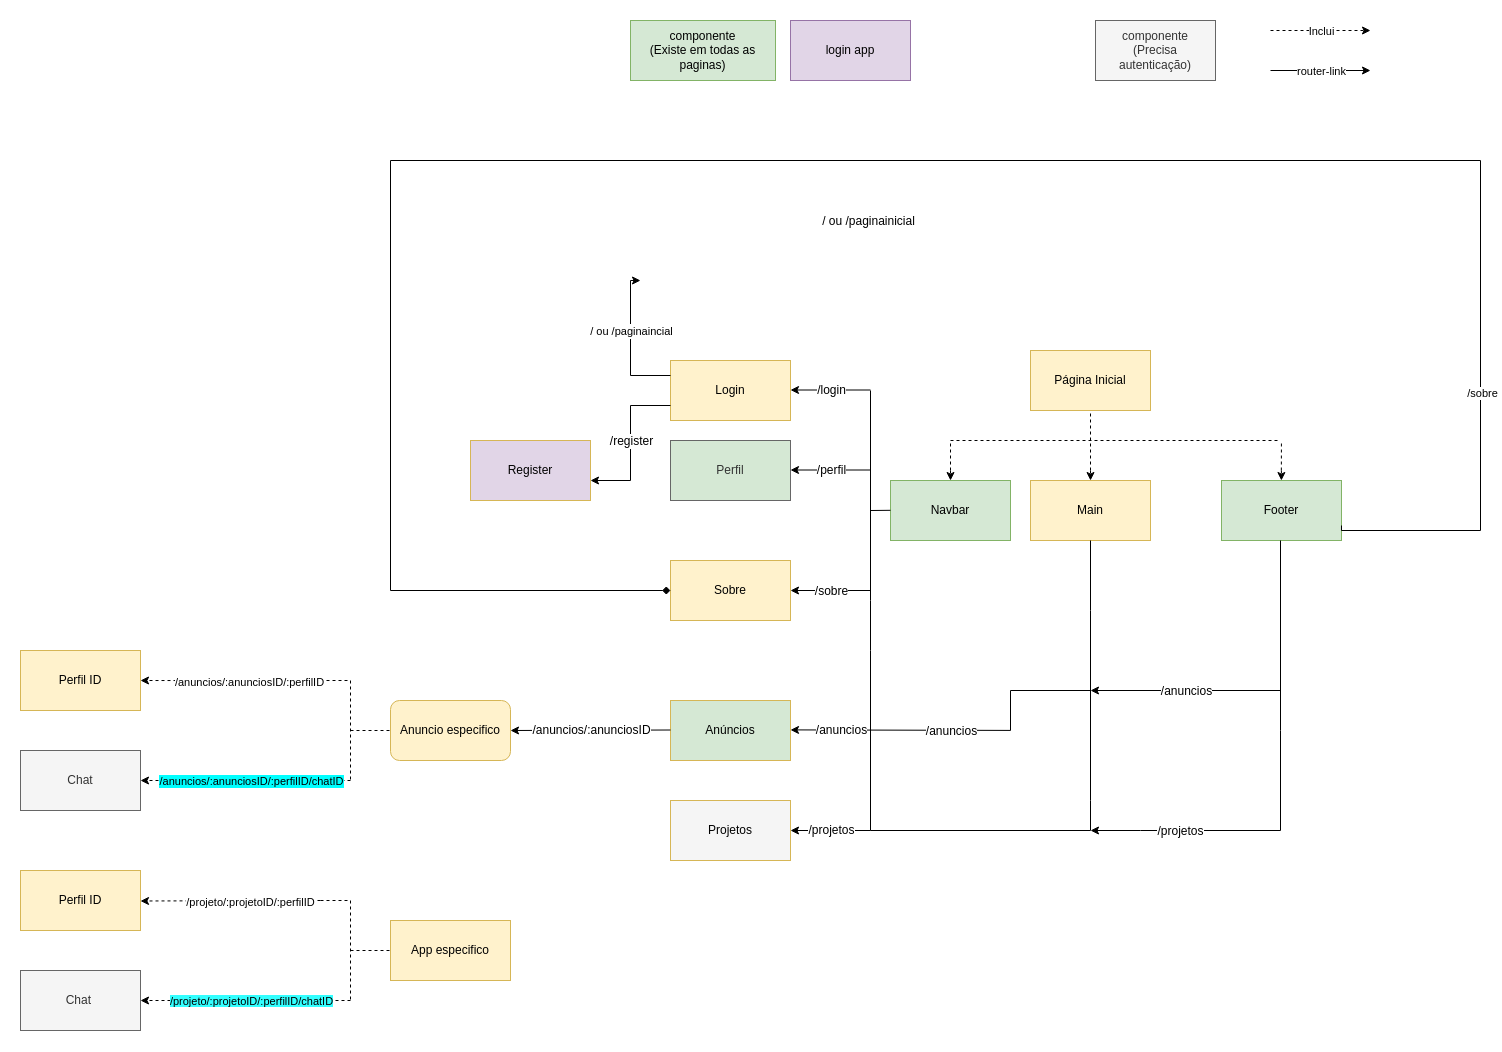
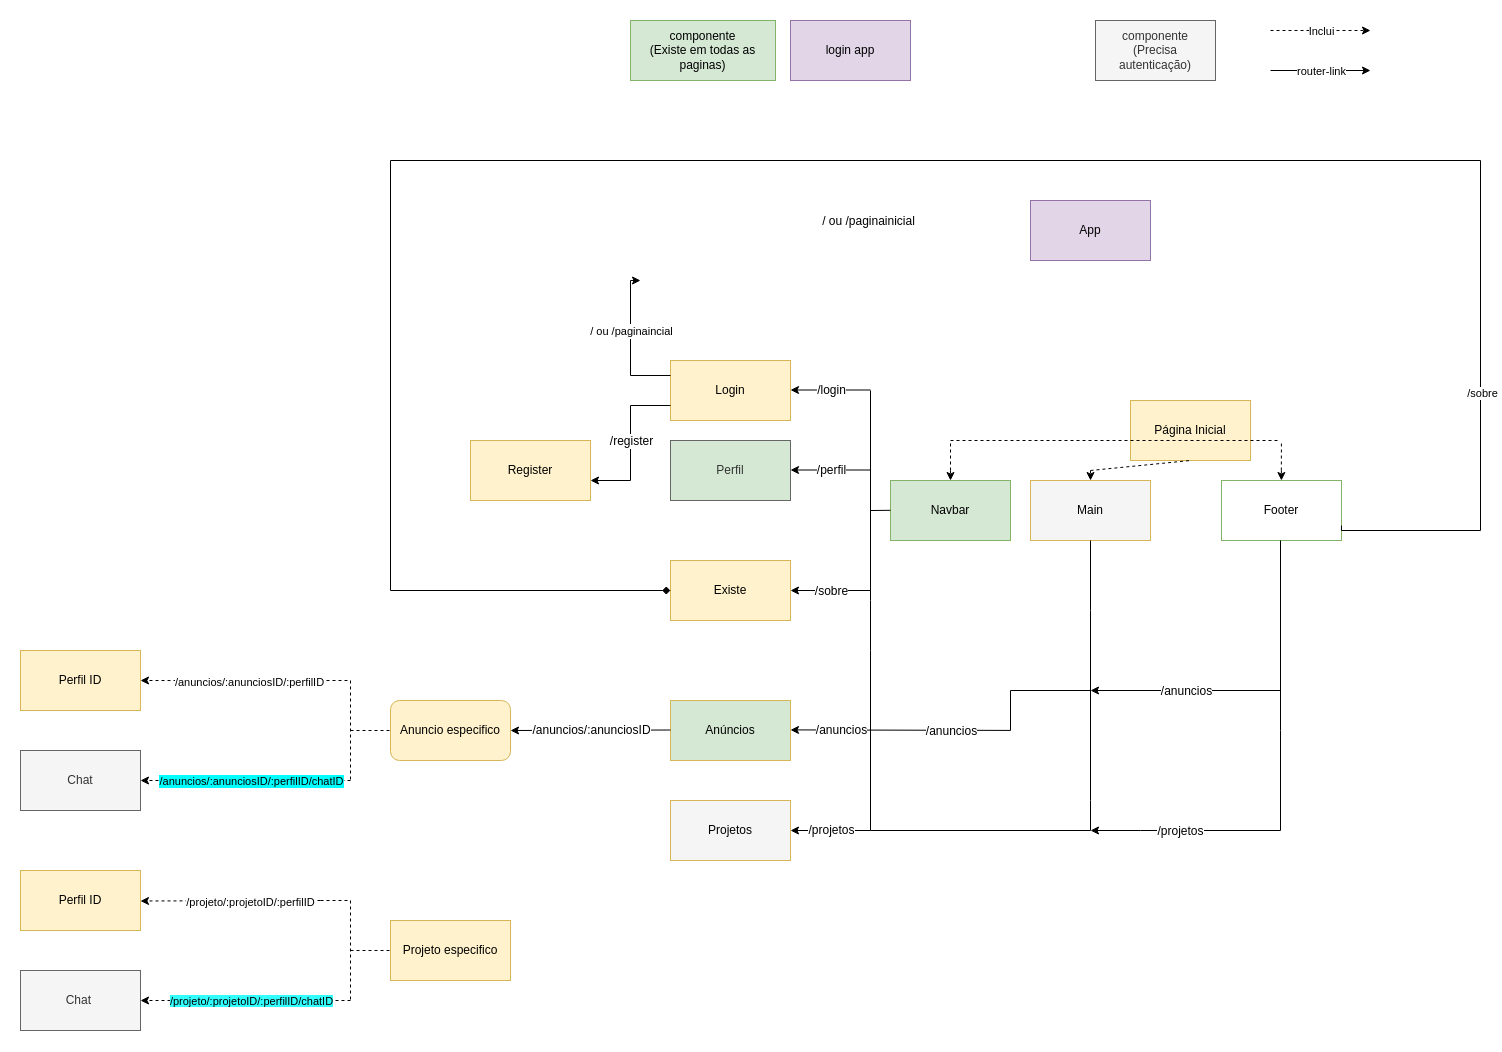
node "App": added
node "Página Inicial": moved (1091, 381) -> (1191, 431)
node "Register": fillcolor #e1d5e7 -> #fff2cc
node "Main": fillcolor #fff2cc -> #f5f5f5
node "Footer": fillcolor #d5e8d4 -> #ffffff
node "Sobre": label "Sobre" -> "Existe"
node "App especifico": label "App especifico" -> "Projeto especifico"
